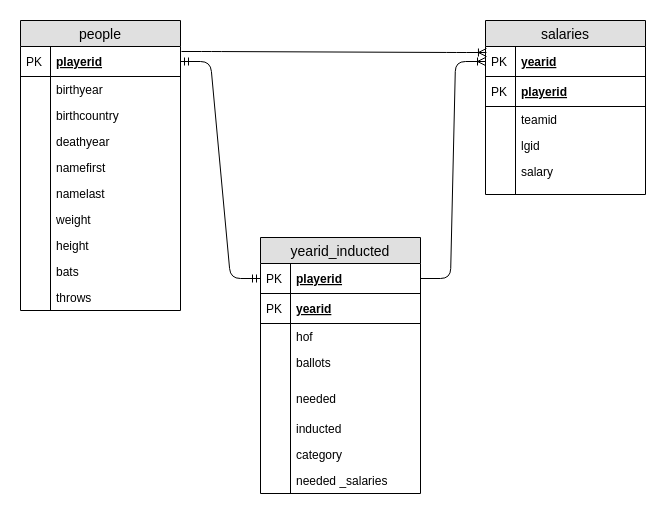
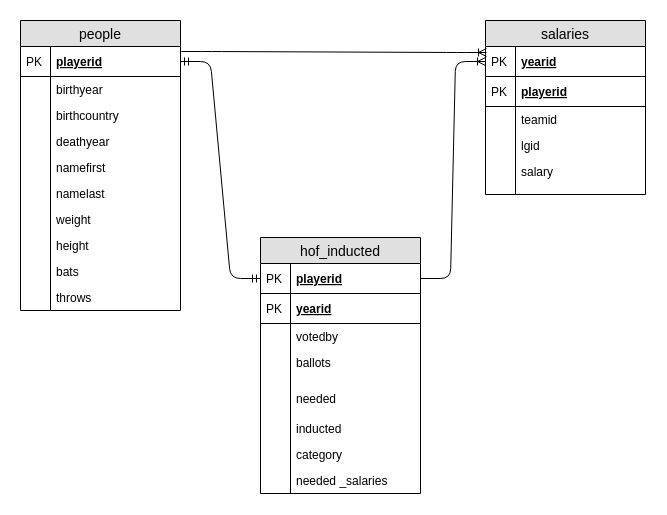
node "yearid_inducted": label "yearid_inducted" -> "hof_inducted"
node "hof": label "hof" -> "votedby"
